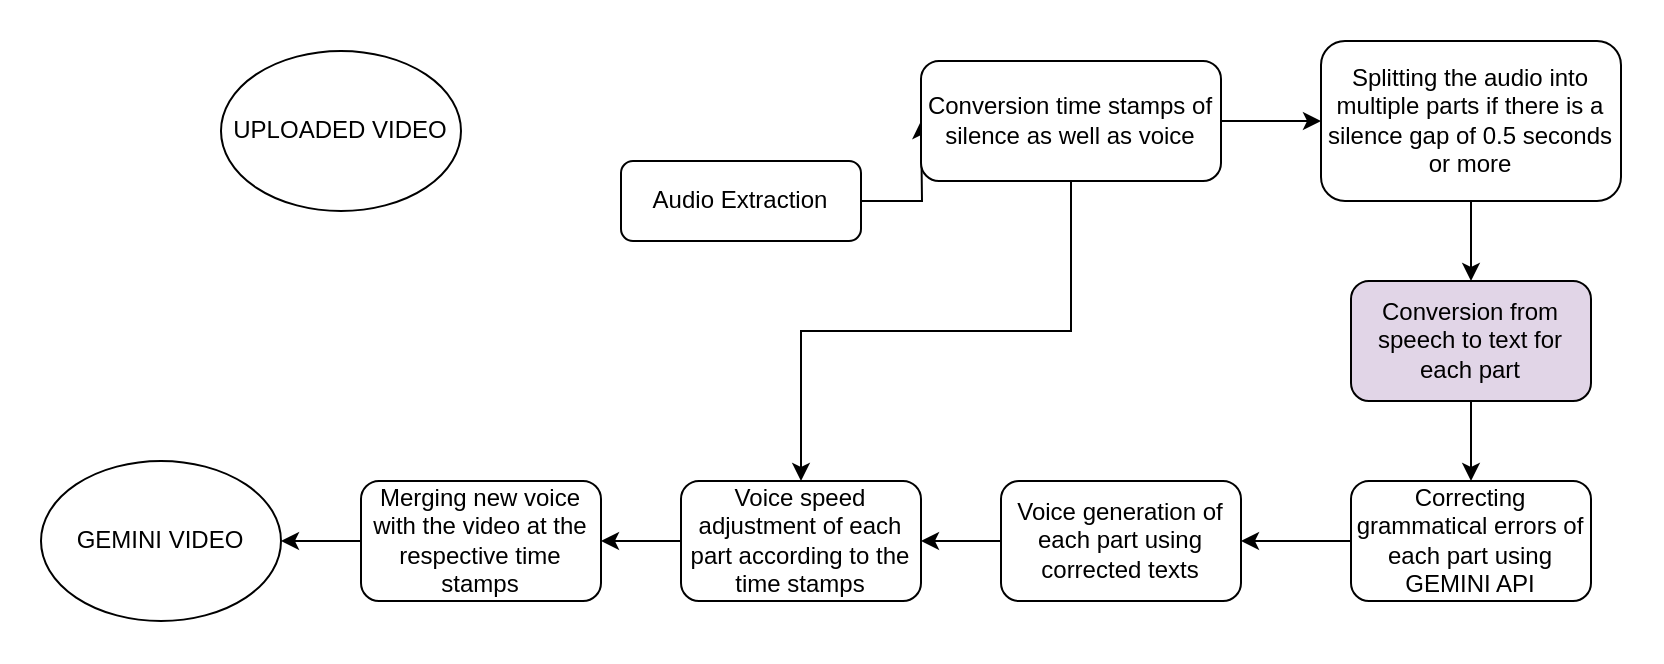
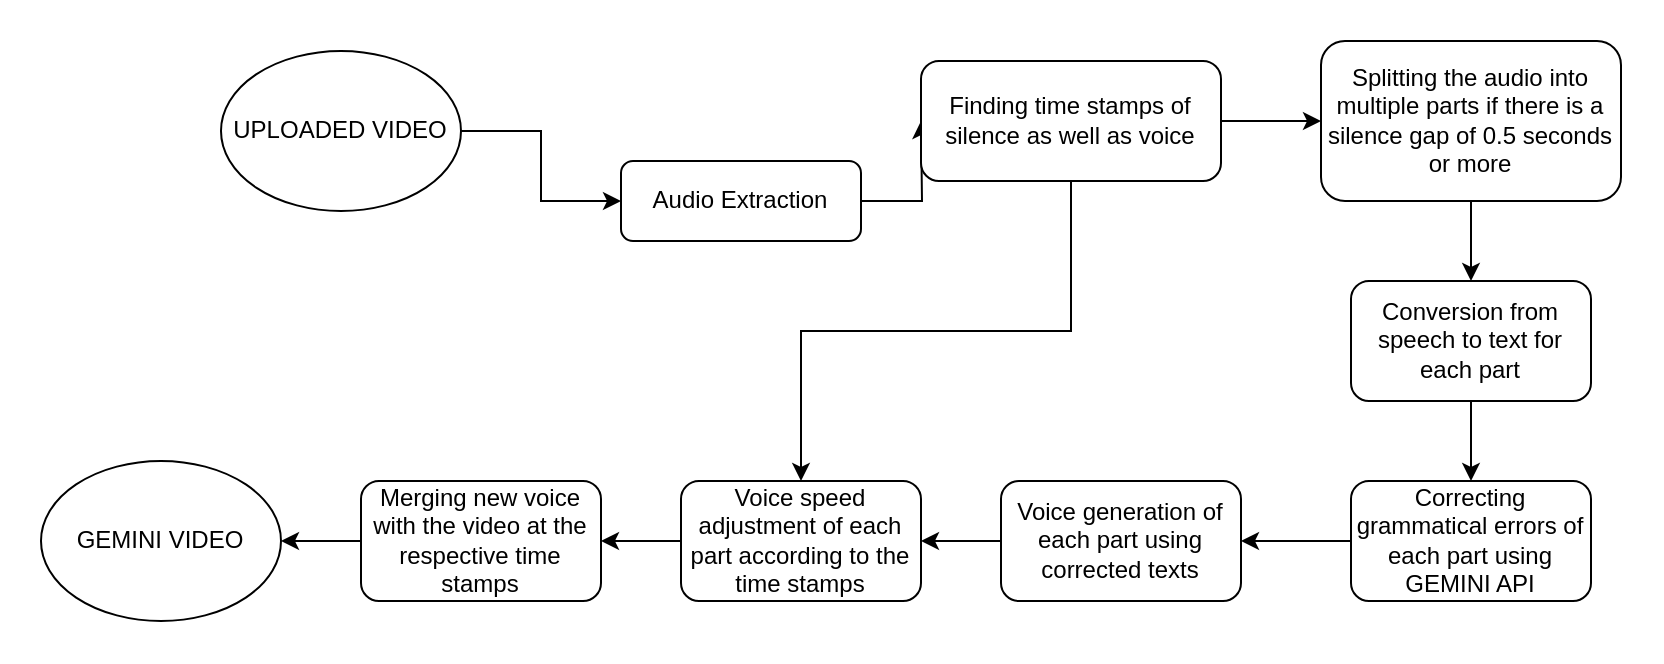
node "Conversion time stamps of silence as well as voice": label "Conversion time stamps of silence as well as voice" -> "Finding time stamps of silence as well as voice"
edge "UPLOADED VIDEO" -> "Audio Extraction": added
node "Conversion from speech to text for each part": fillcolor #e1d5e7 -> #ffffff
